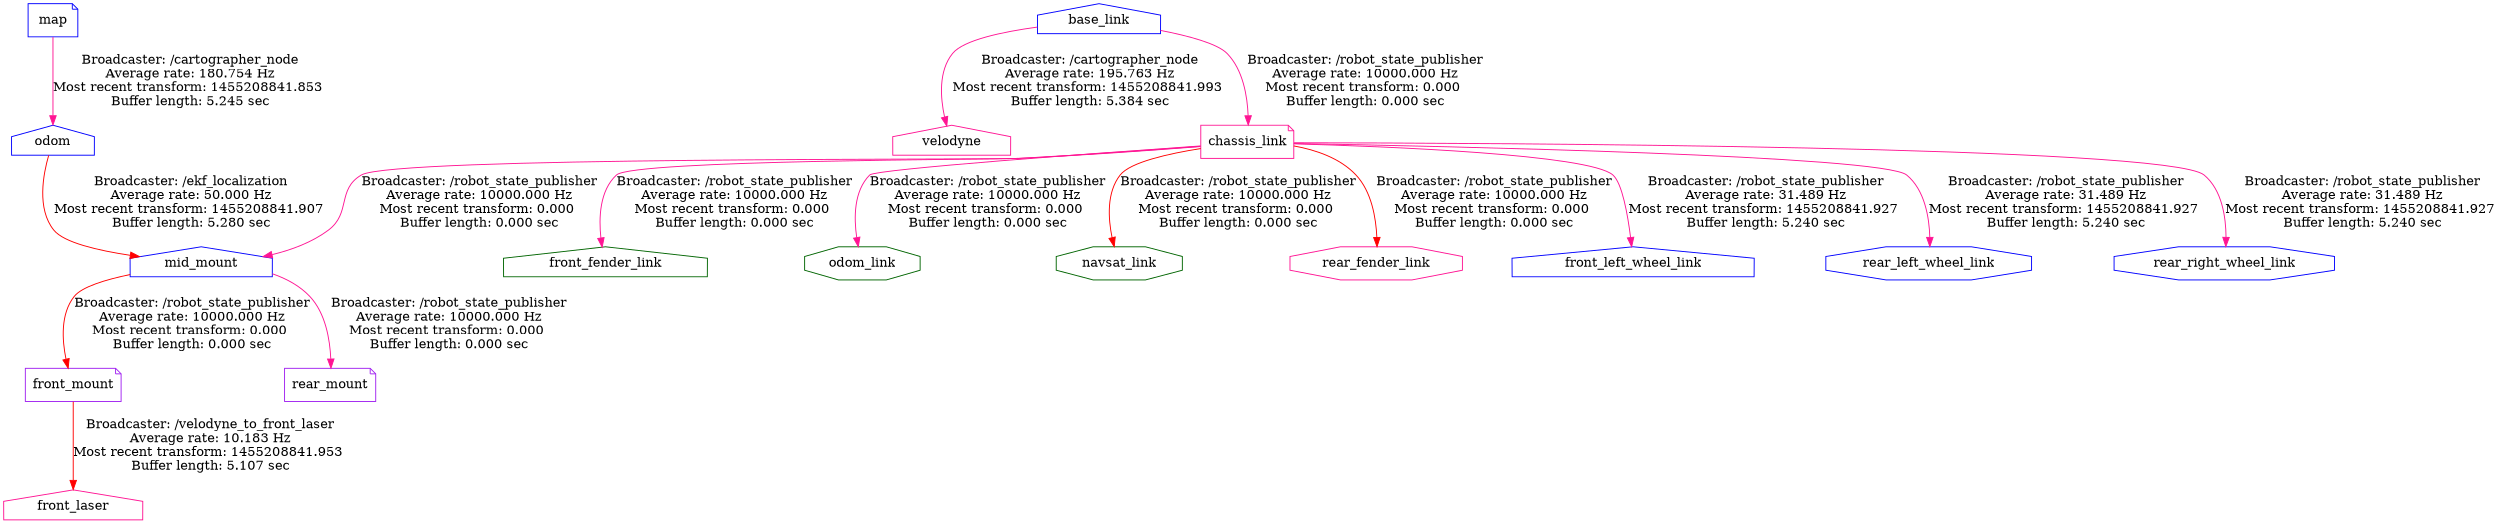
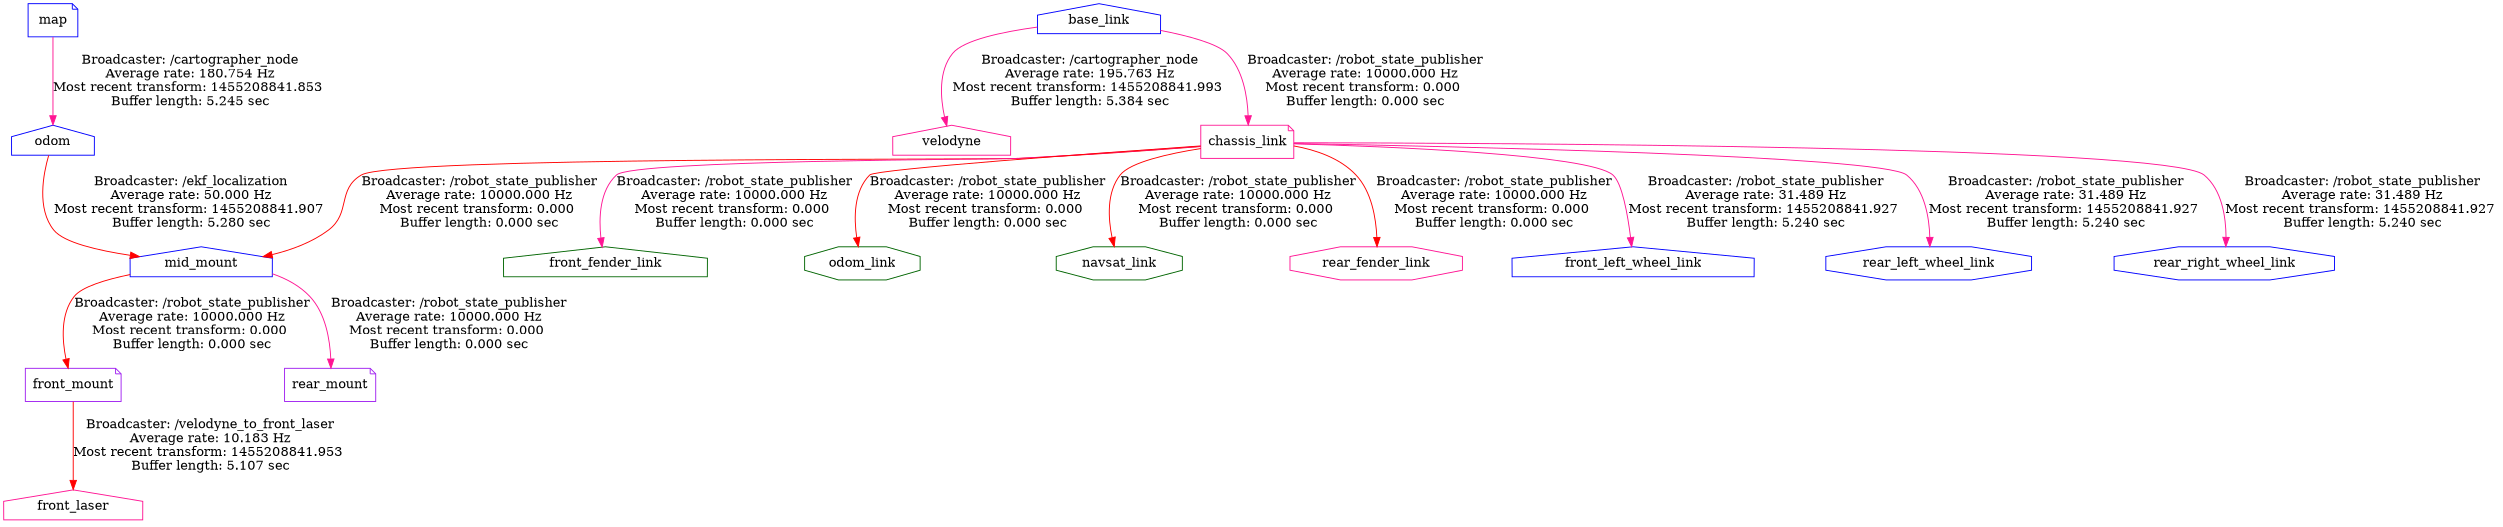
edge "chassis_link" -> "mid_mount": color deeppink -> red
edge "chassis_link" -> "odom_link": color deeppink -> red
